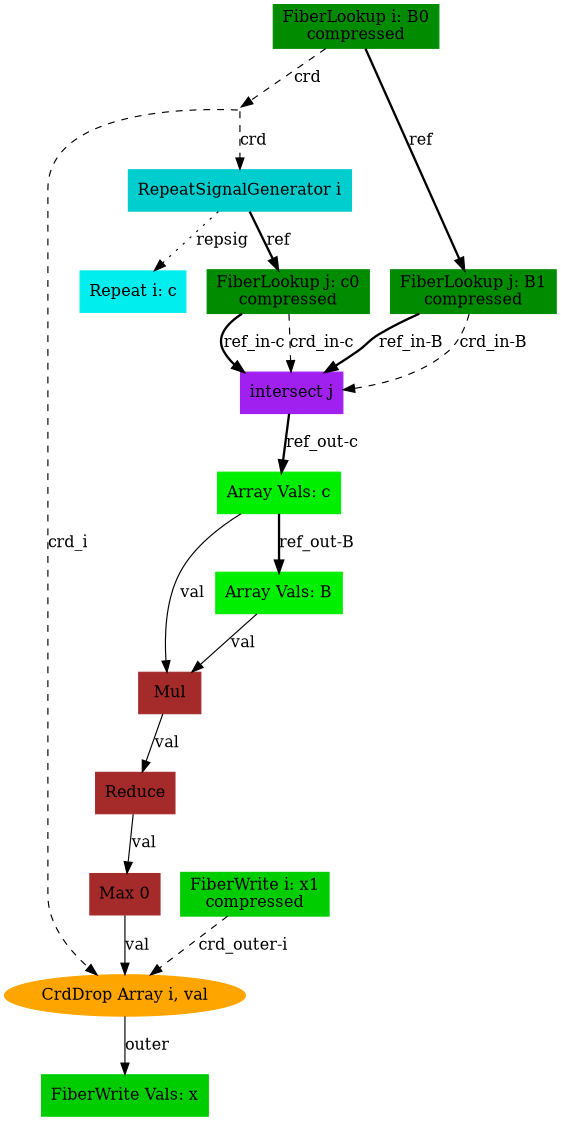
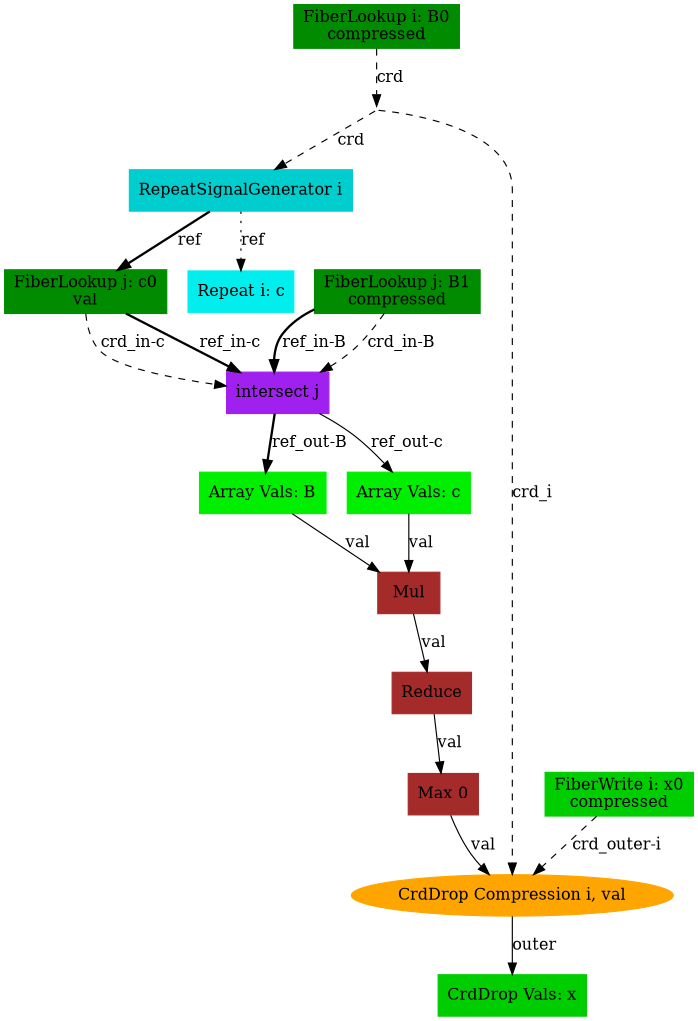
edge "FiberLookup i: B0 compressed" -> "FiberLookup j: B1 compressed": removed, label "ref"
edge "RepeatSignalGenerator i" -> "Repeat i: c": label "repsig" -> "ref"
node "FiberLookup j: c0 compressed": label "FiberLookup j: c0 compressed" -> "FiberLookup j: c0 val"
edge "intersect j" -> "Array Vals: c": style bold -> solid
edge "Array Vals: c" -> "Array Vals: B": now "intersect j" -> "Array Vals: B"
node "FiberWrite i: x1 compressed": label "FiberWrite i: x1 compressed" -> "FiberWrite i: x0 compressed"
node "CrdDrop Array i, val": label "CrdDrop Array i, val" -> "CrdDrop Compression i, val"
node "FiberWrite Vals: x": label "FiberWrite Vals: x" -> "CrdDrop Vals: x"
